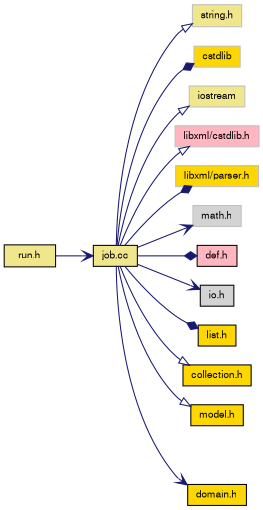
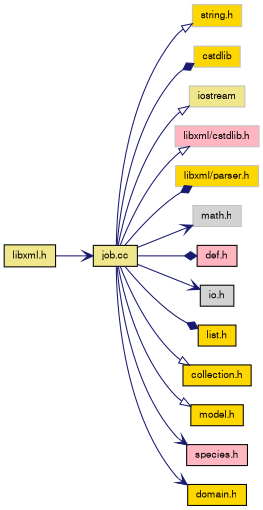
node "string.h": fillcolor khaki -> gold
node "run.h": label "run.h" -> "libxml.h"
node "species.h": added
